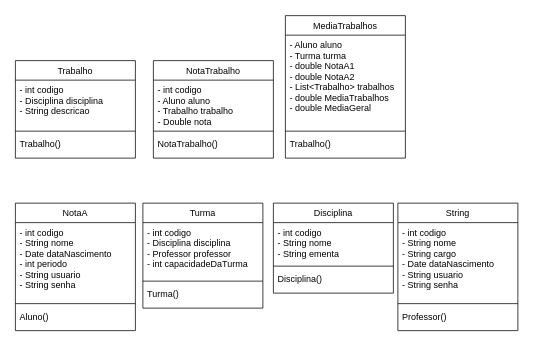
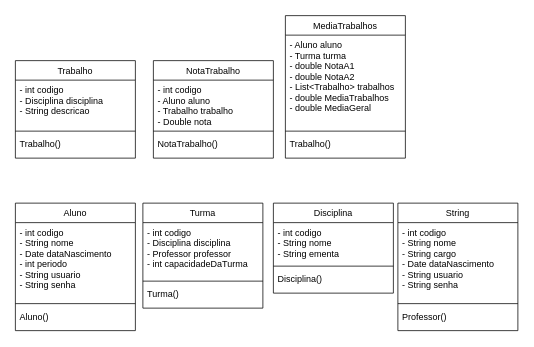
node "NotaA": label "NotaA" -> "Aluno"
